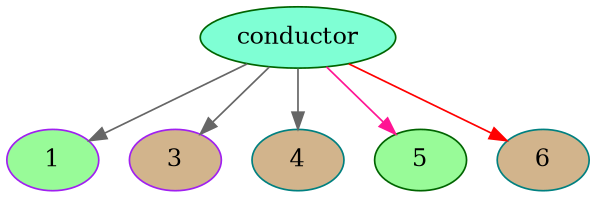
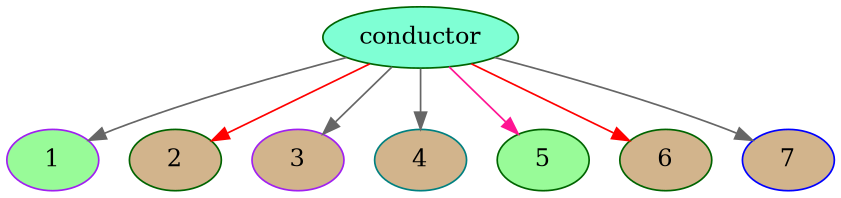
node "2": added
node "6": color teal -> darkgreen
node "7": added
